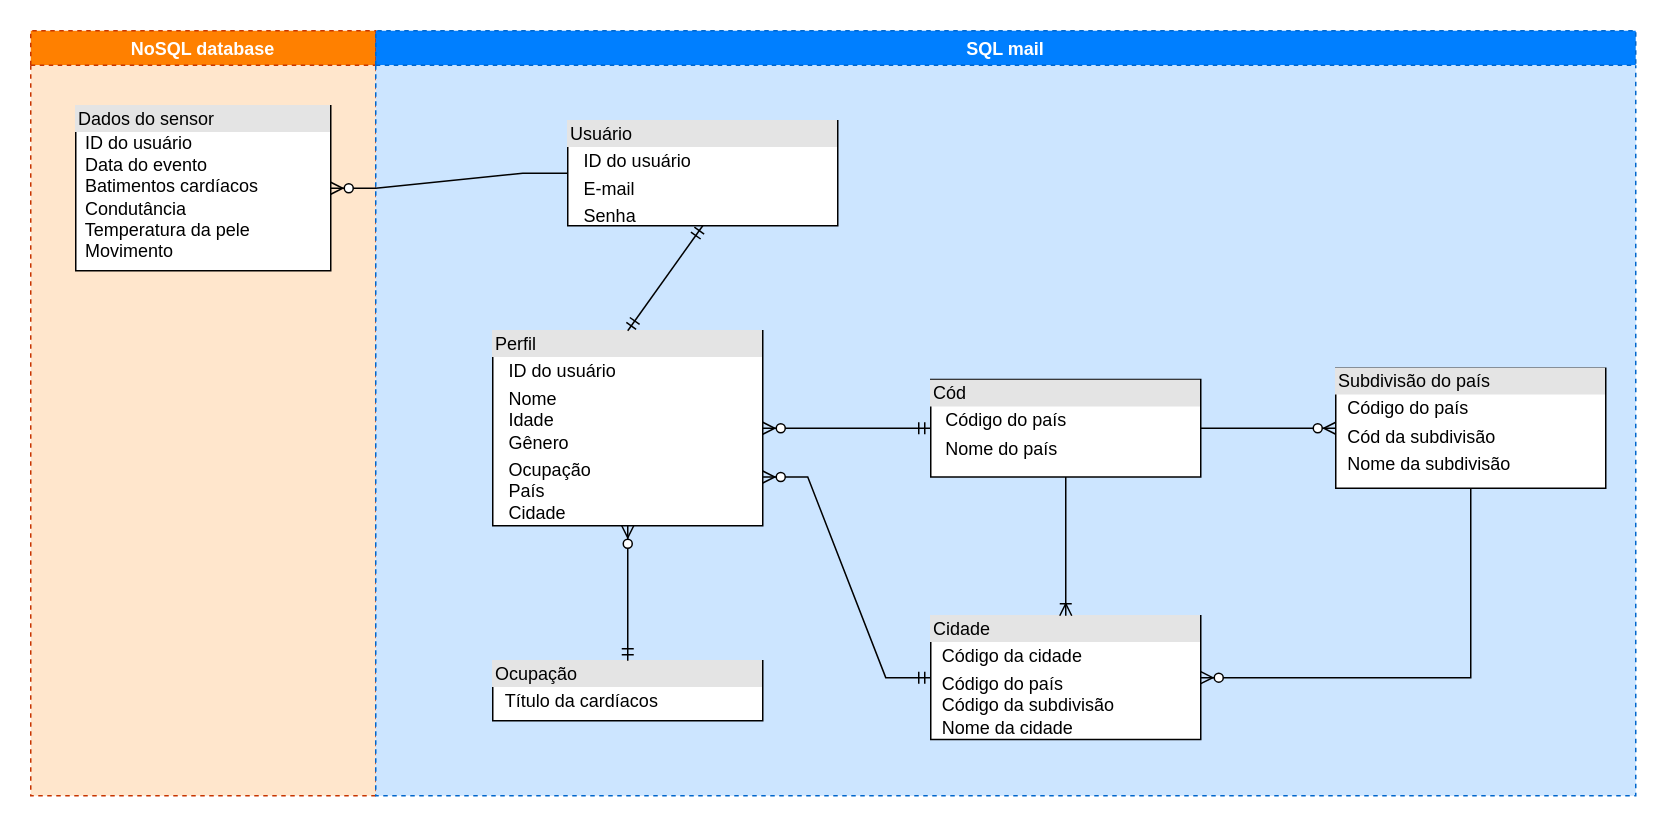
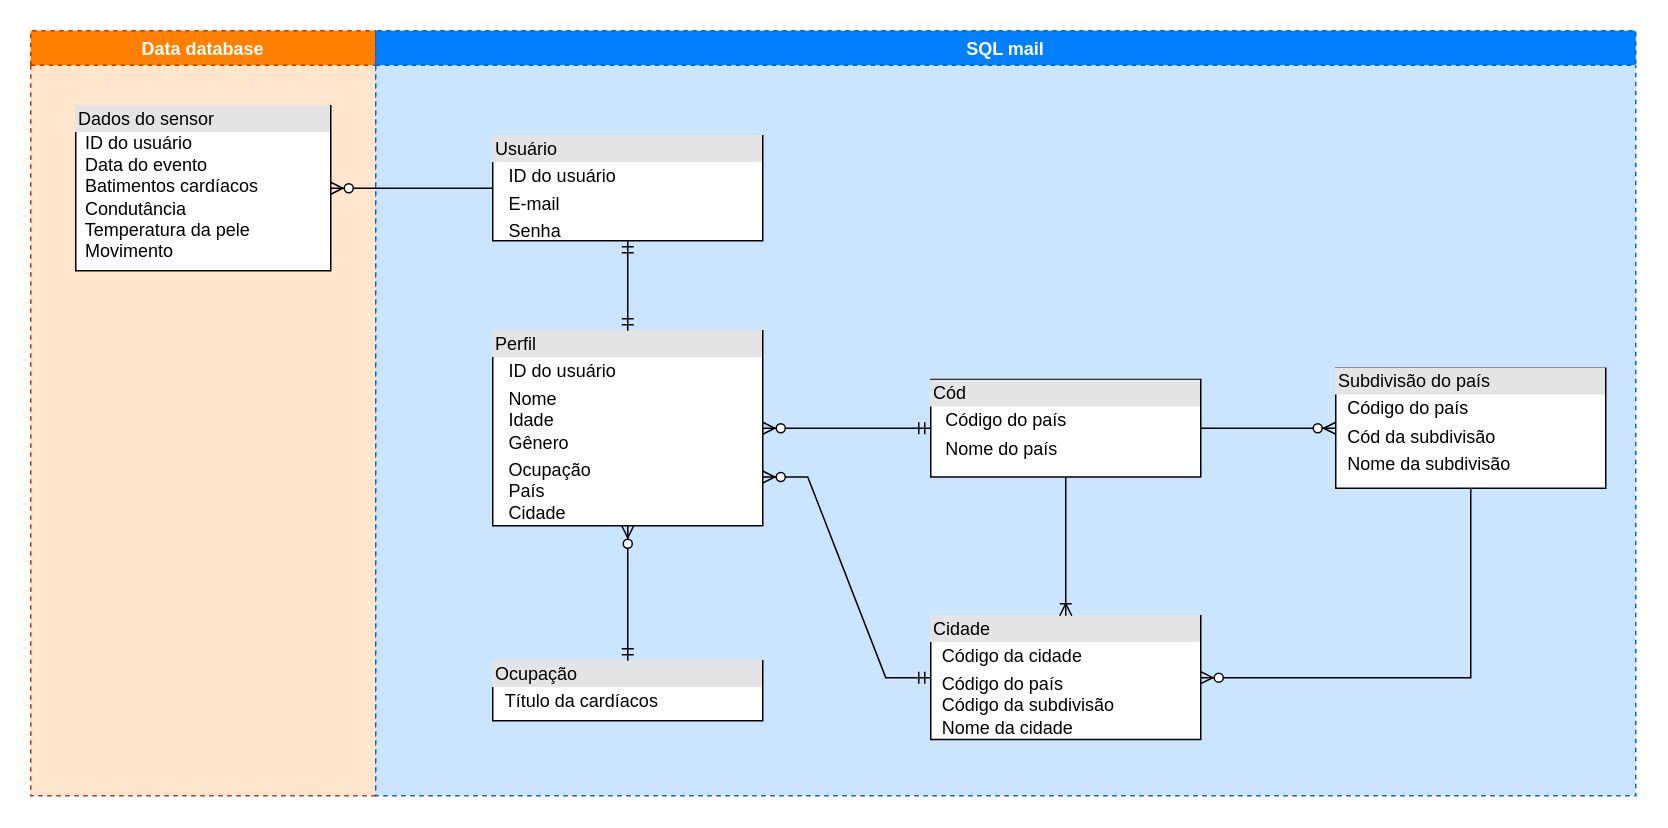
node "NoSQL database": label "NoSQL database" -> "Data database"
node "Usuário ID do usuário E-mail Senha": moved (703, 173) -> (628, 188)
